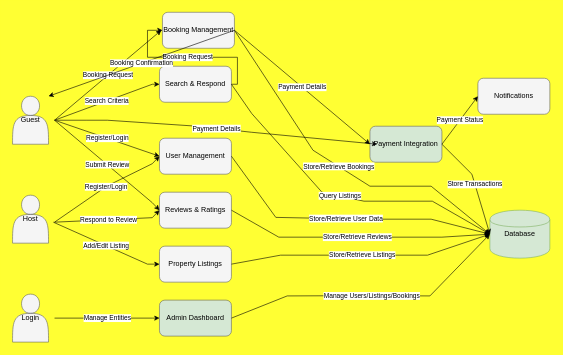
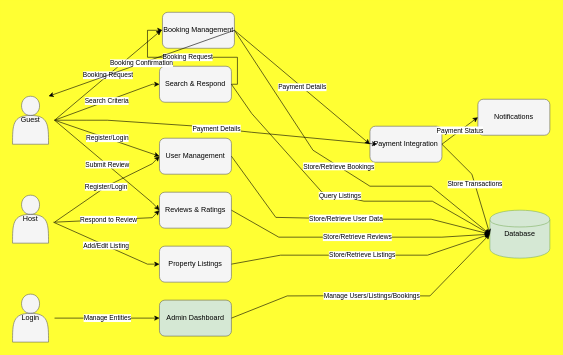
node "Notifications": moved (514, 96) -> (514, 117)
node "Payment Integration": fillcolor #d5e8d4 -> #f5f5f5
